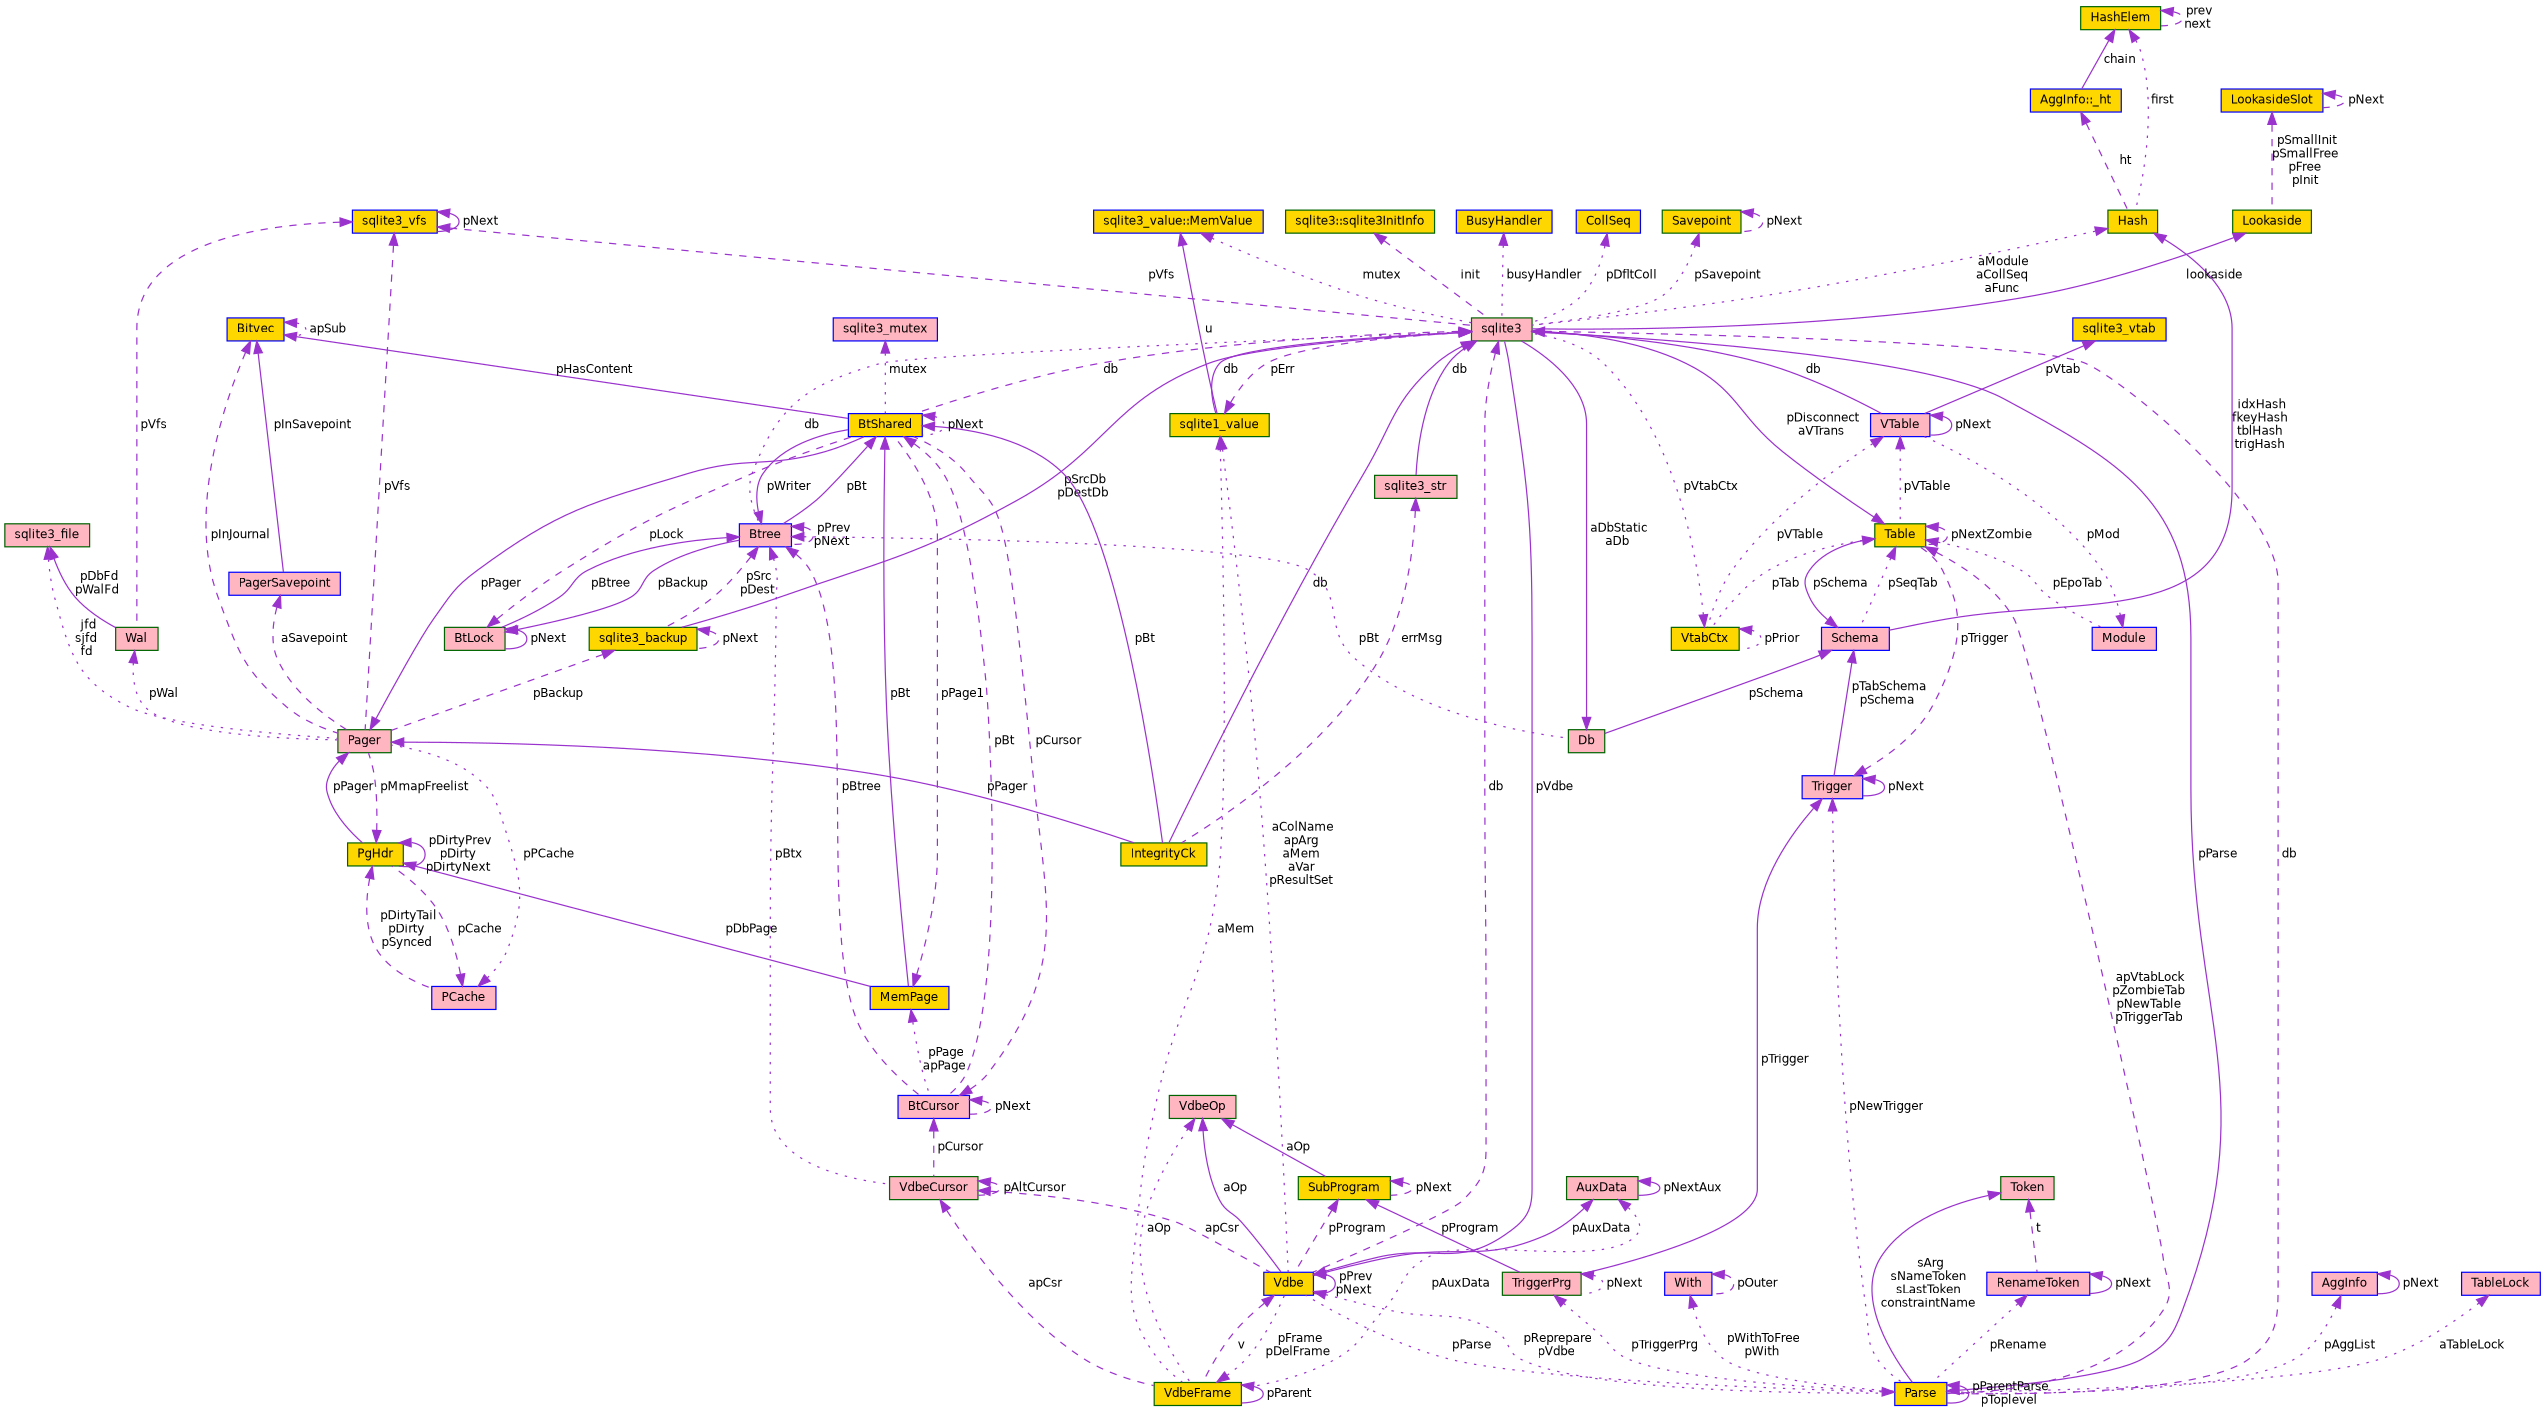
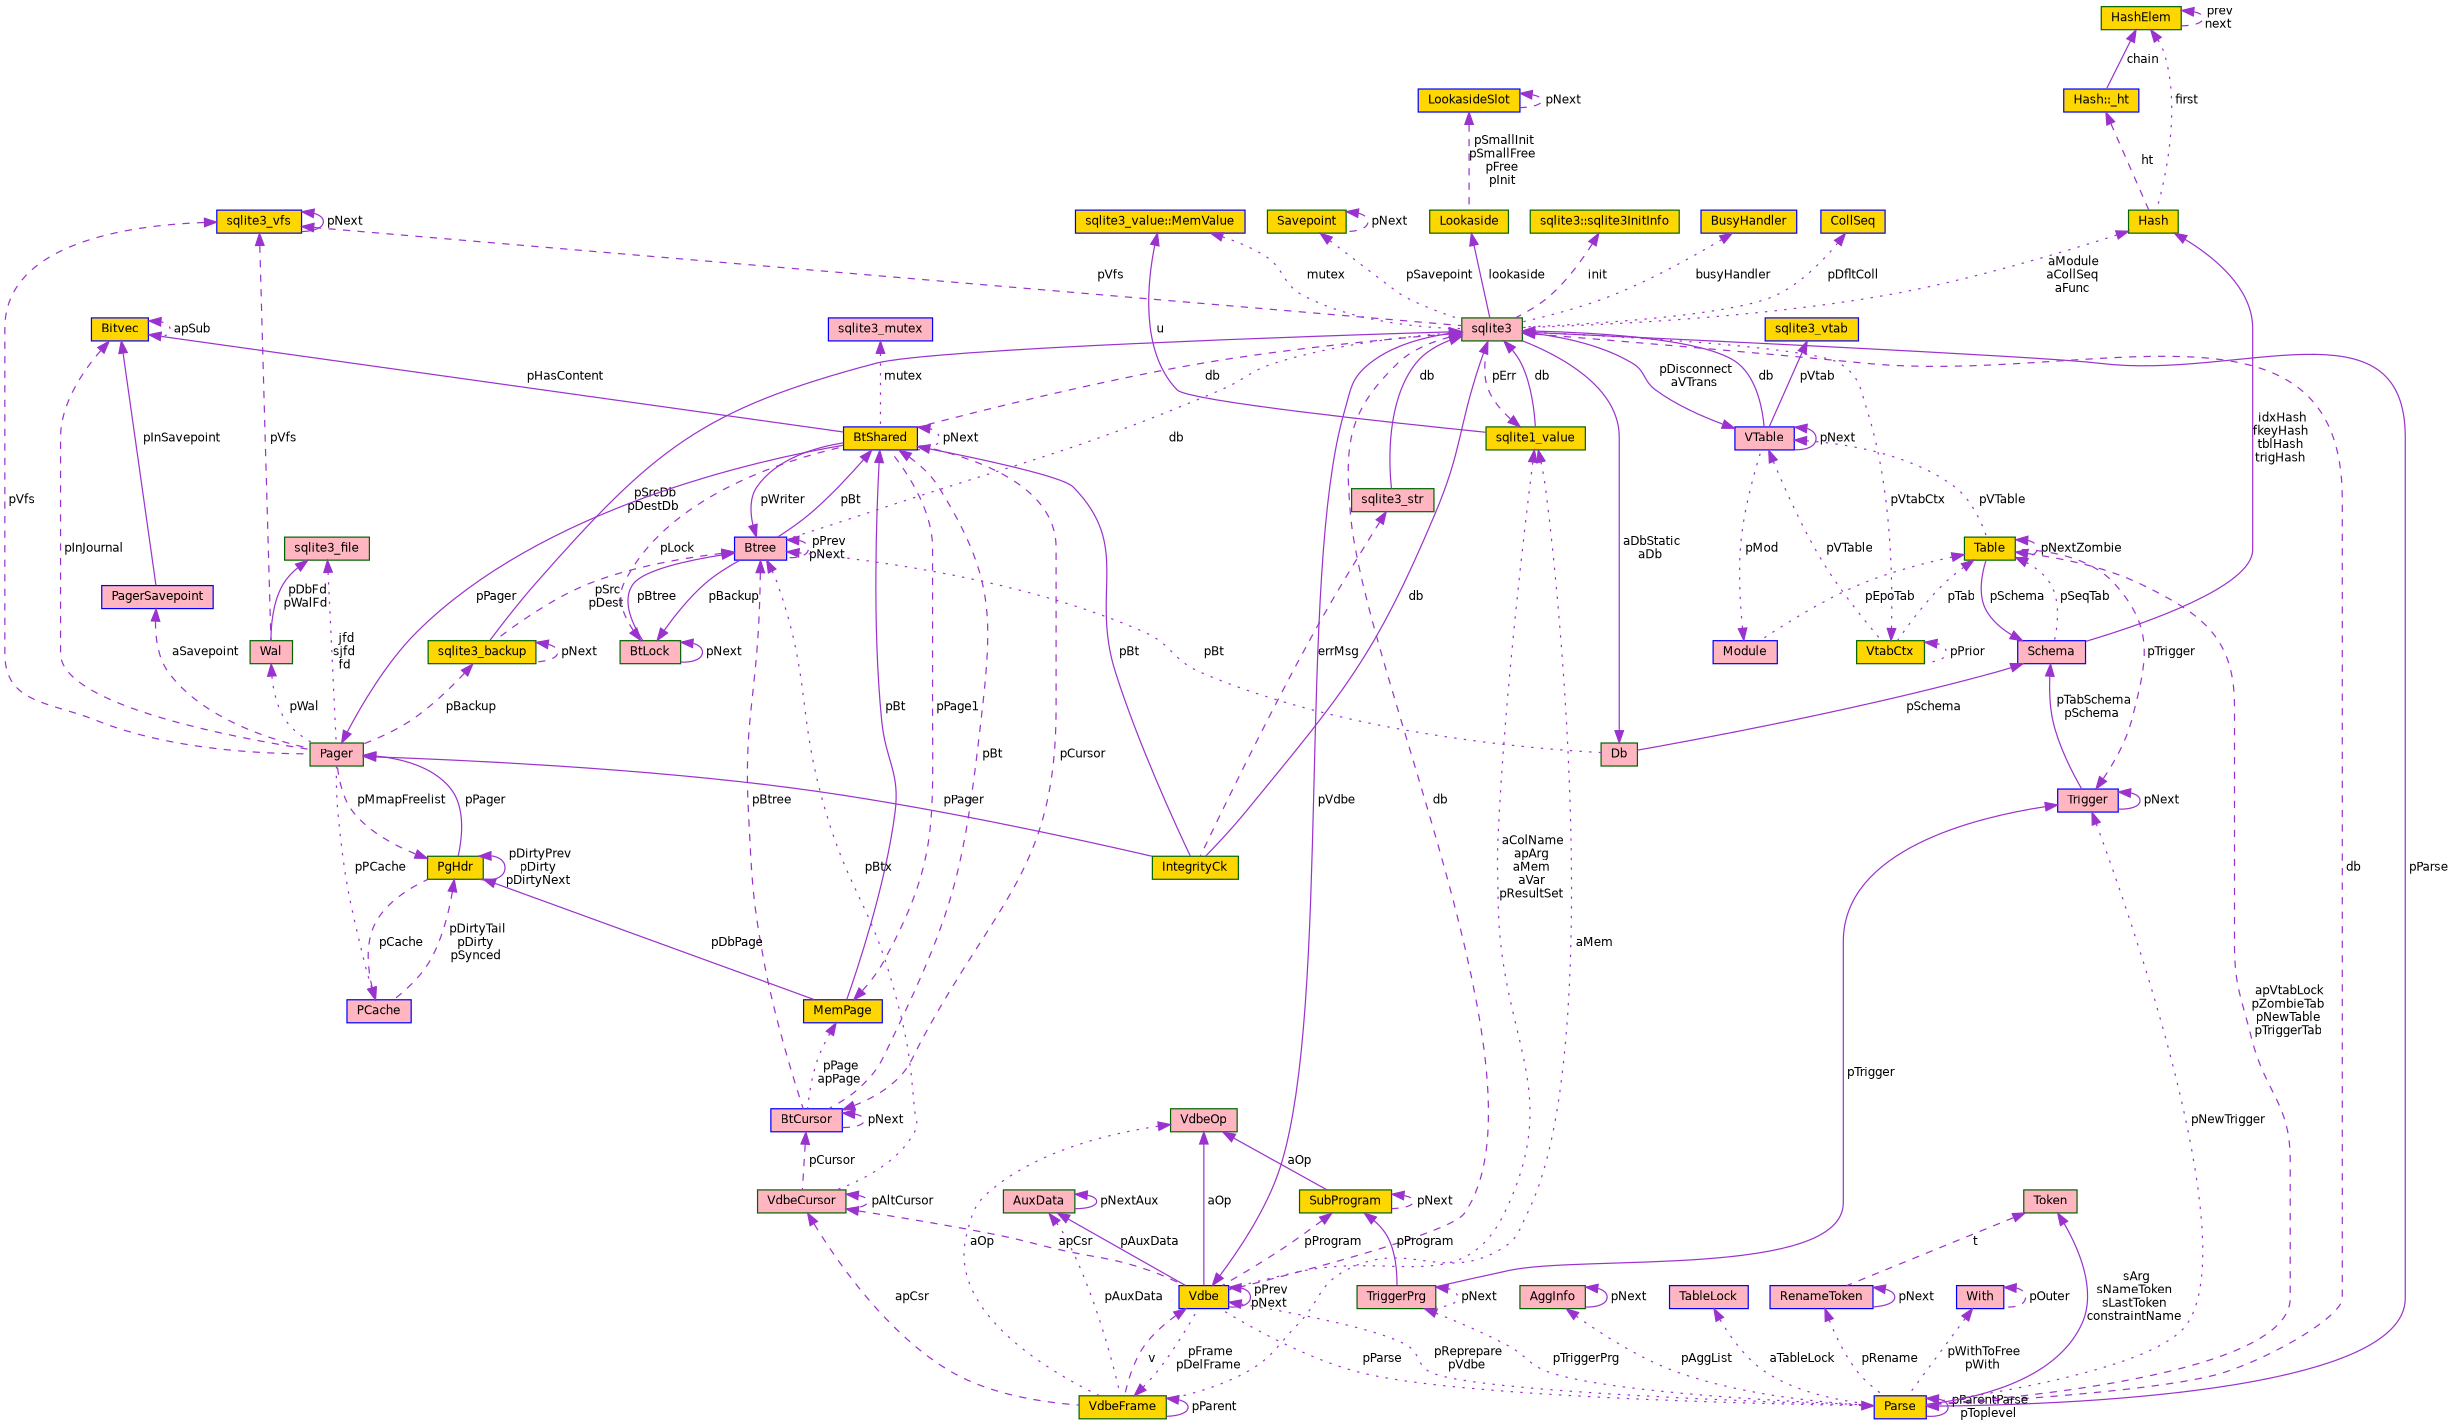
node "AggInfo::_ht": label "AggInfo::_ht" -> "Hash::_ht"
edge "sqlite3" -> "Table": now "sqlite3" -> "VTable"
node "AggInfo": color blue -> darkgreen
